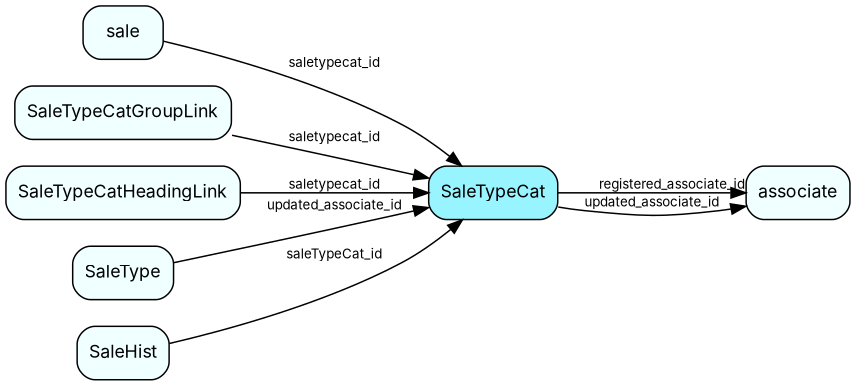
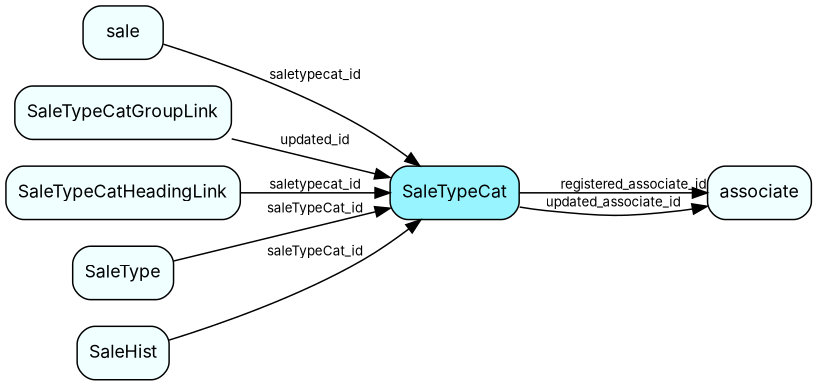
edge "SaleTypeCatGroupLink" -> "SaleTypeCat": label "saletypecat_id" -> "updated_id"
edge "SaleType" -> "SaleTypeCat": label "updated_associate_id" -> "saleTypeCat_id"
